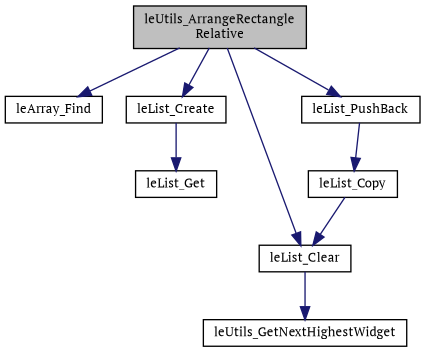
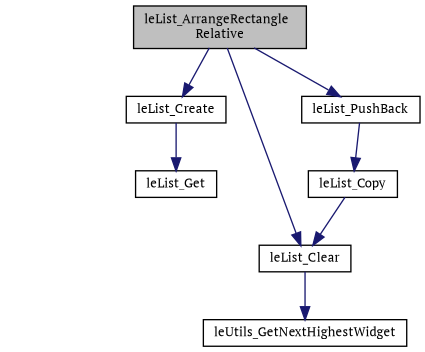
node "leUtils_ArrangeRectangle Relative": label "leUtils_ArrangeRectangle Relative" -> "leList_ArrangeRectangle Relative"
node "leArray_Find": removed
